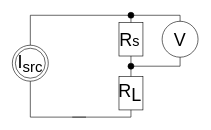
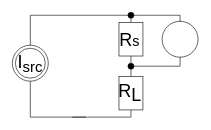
node "V": removed
